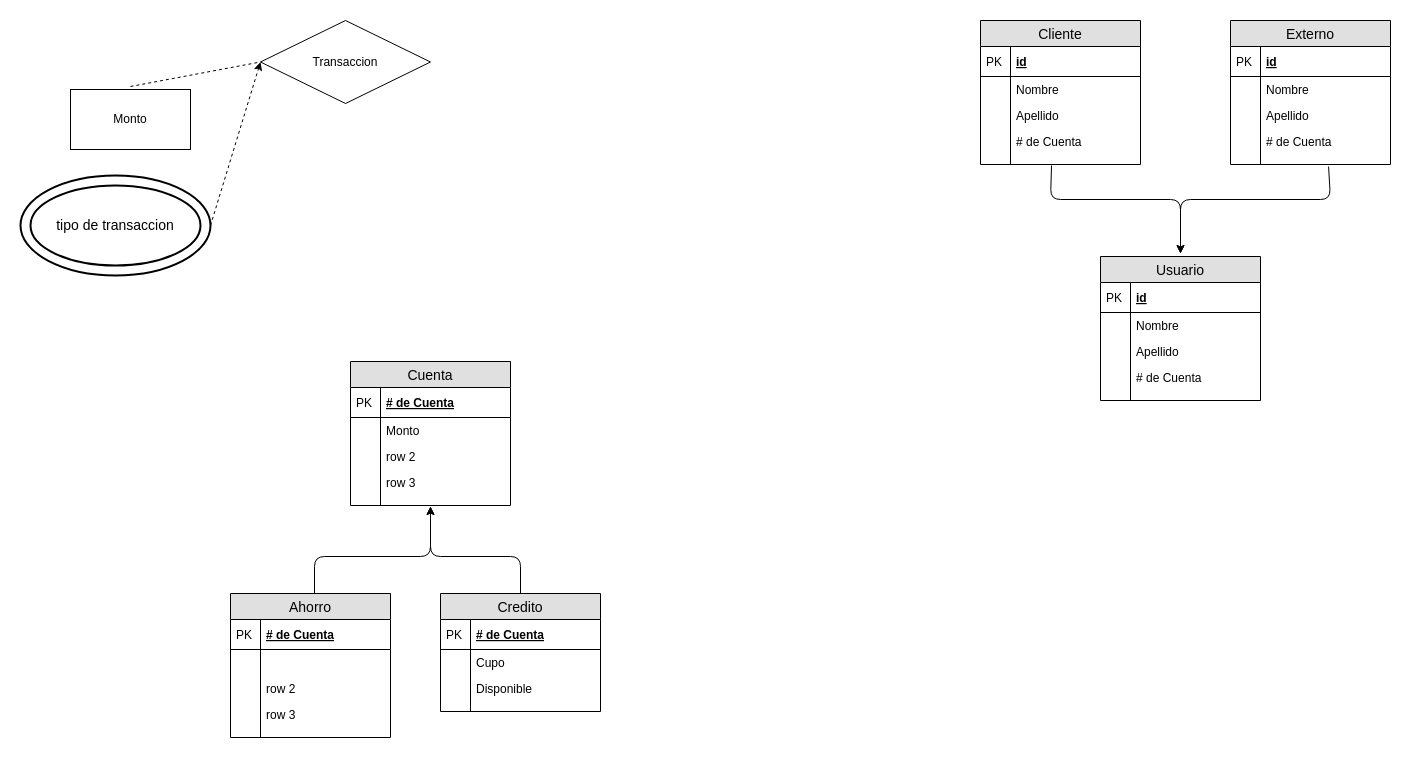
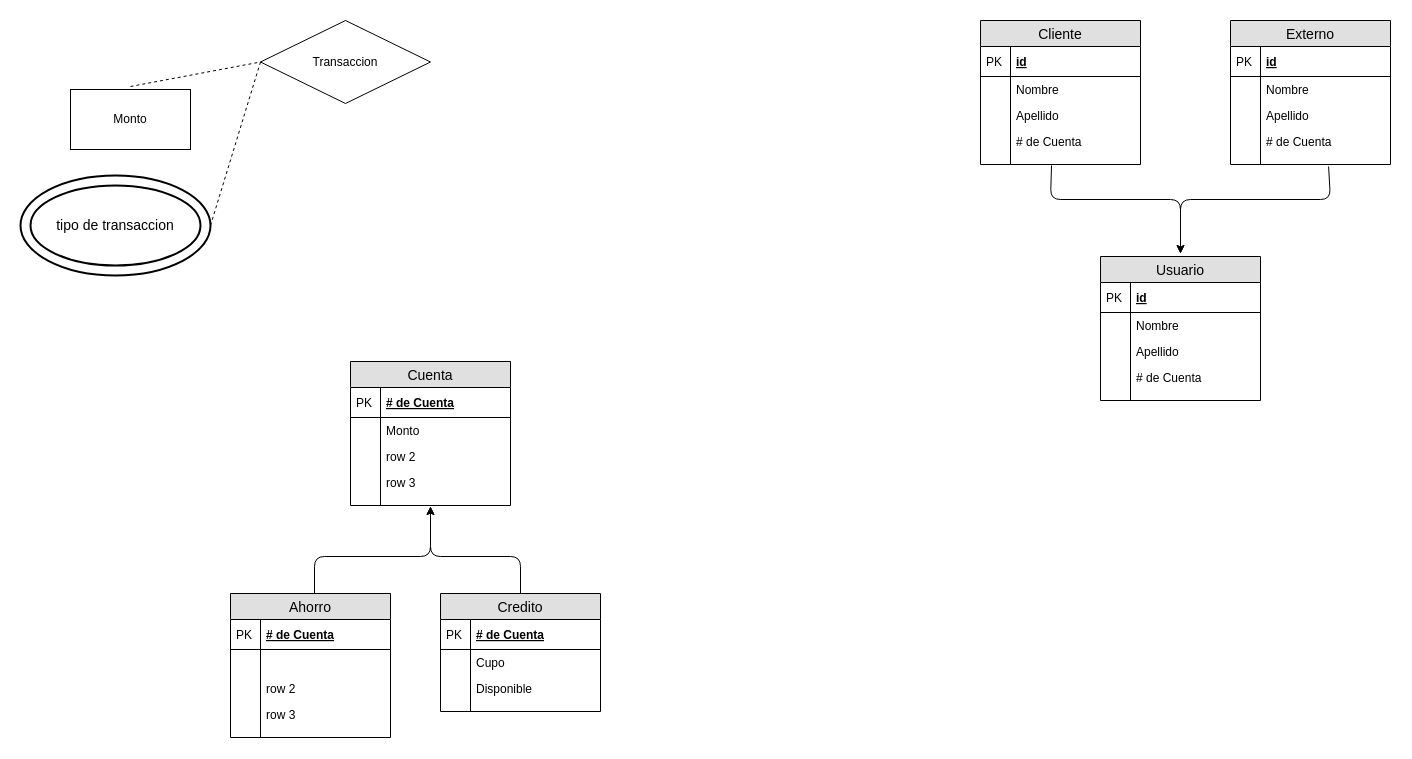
edge "tipo de transaccion" -> "Transaccion": arrowhead classic -> none
